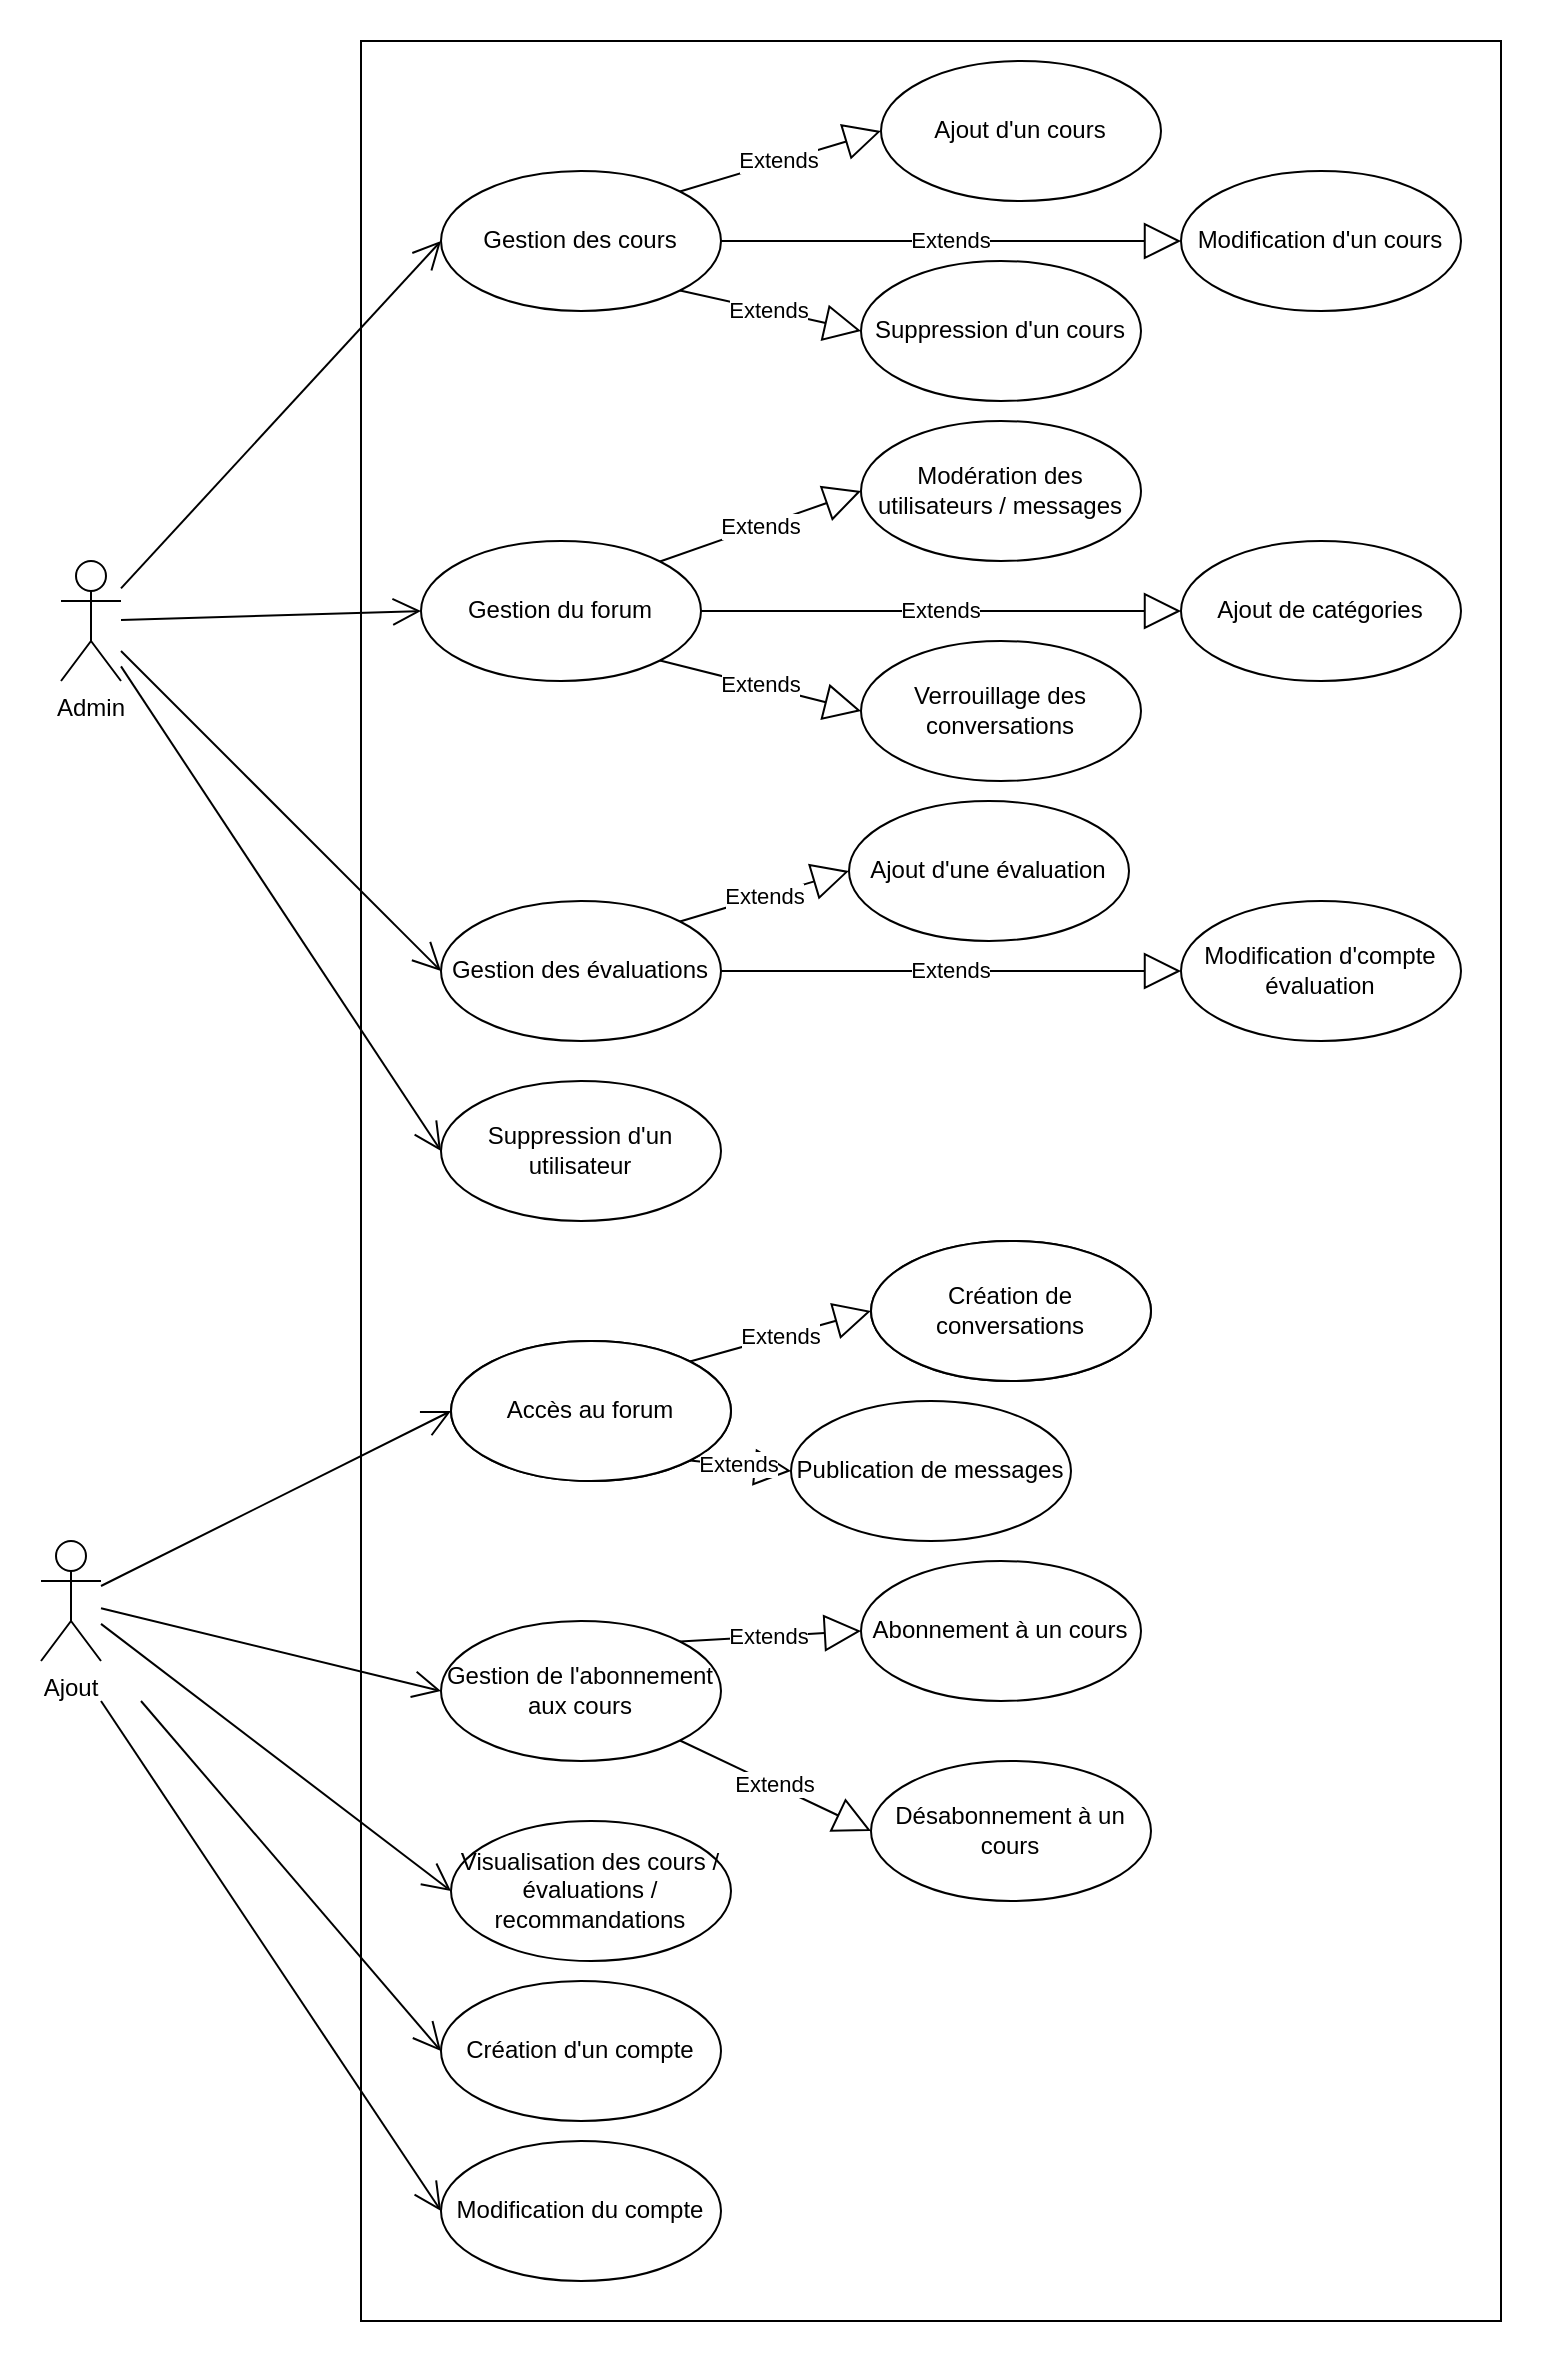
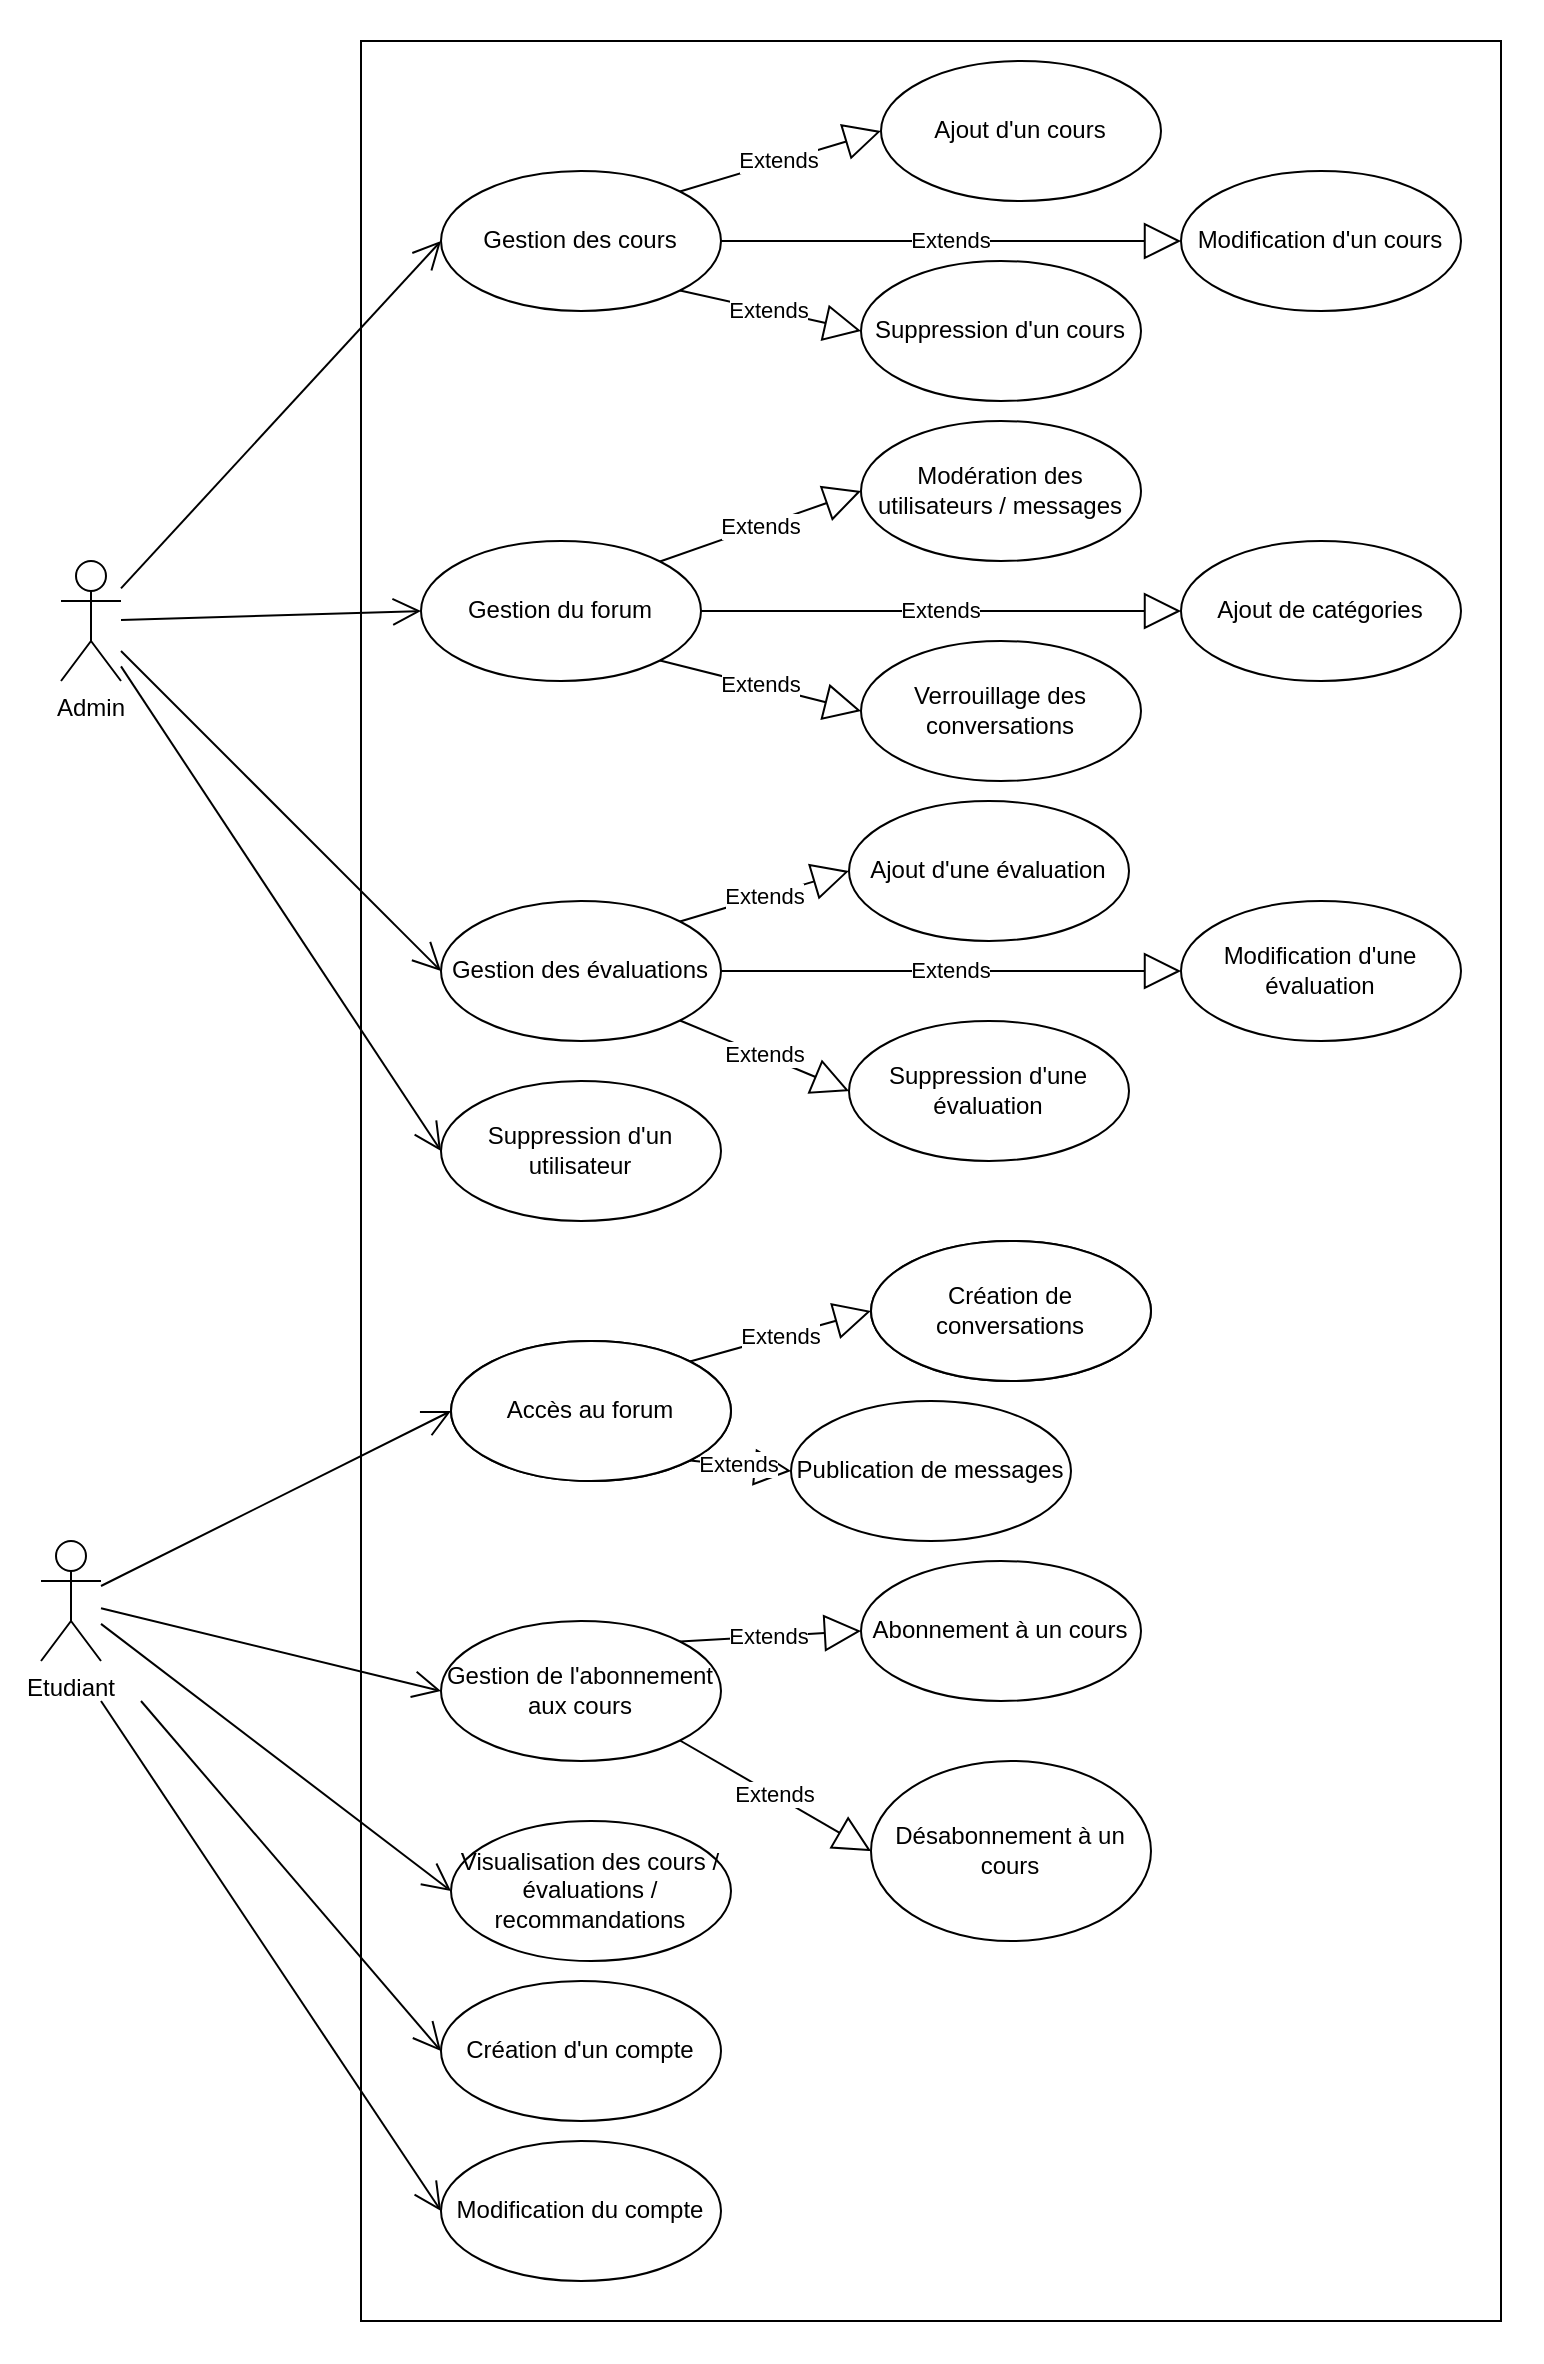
node "Modification d'compte évaluation": label "Modification d'compte évaluation" -> "Modification d'une évaluation"
edge "Gestion des évaluations" -> "Suppression d'une évaluation": added, label "Extends"
node "Suppression d'une évaluation": added
node "Ajout": label "Ajout" -> "Etudiant"
node "Désabonnement à un cours": size 280x140 -> 280x180
